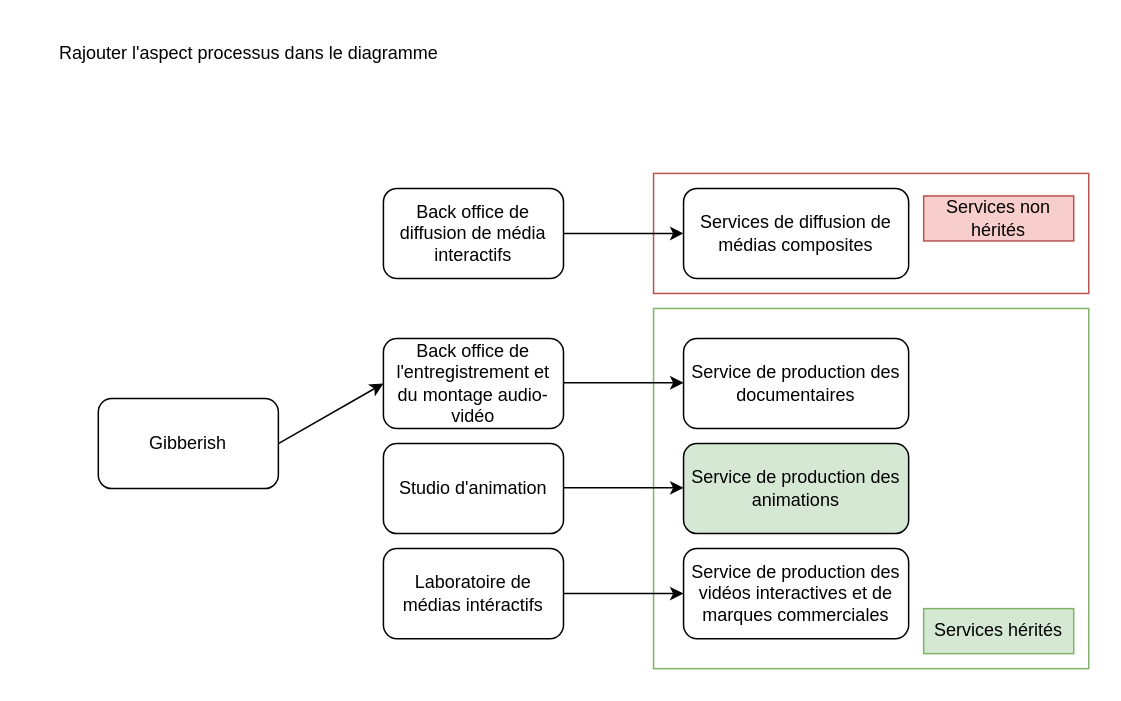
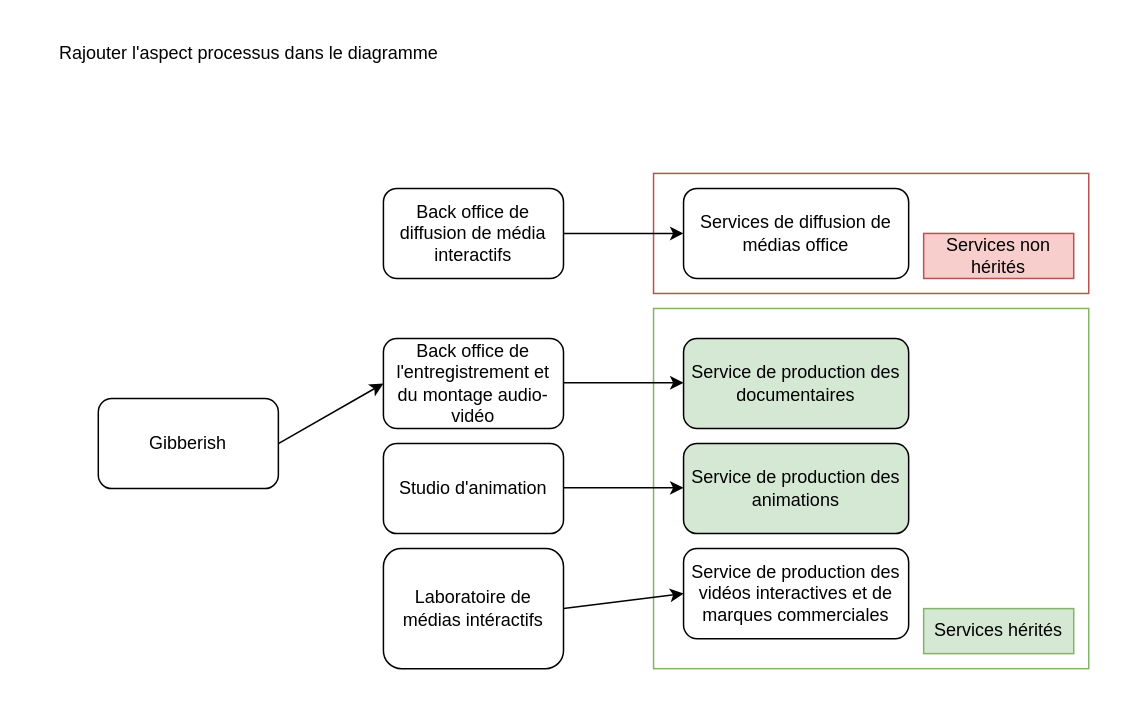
node "Services non hérités": moved (998, 218) -> (998, 256)
node "Services de diffusion de médias composites": label "Services de diffusion de médias composites" -> "Services de diffusion de médias office"
node "Service de production des documentaires": fillcolor #ffffff -> #d5e8d4
node "Laboratoire de médias intéractifs": size 180x90 -> 180x120
